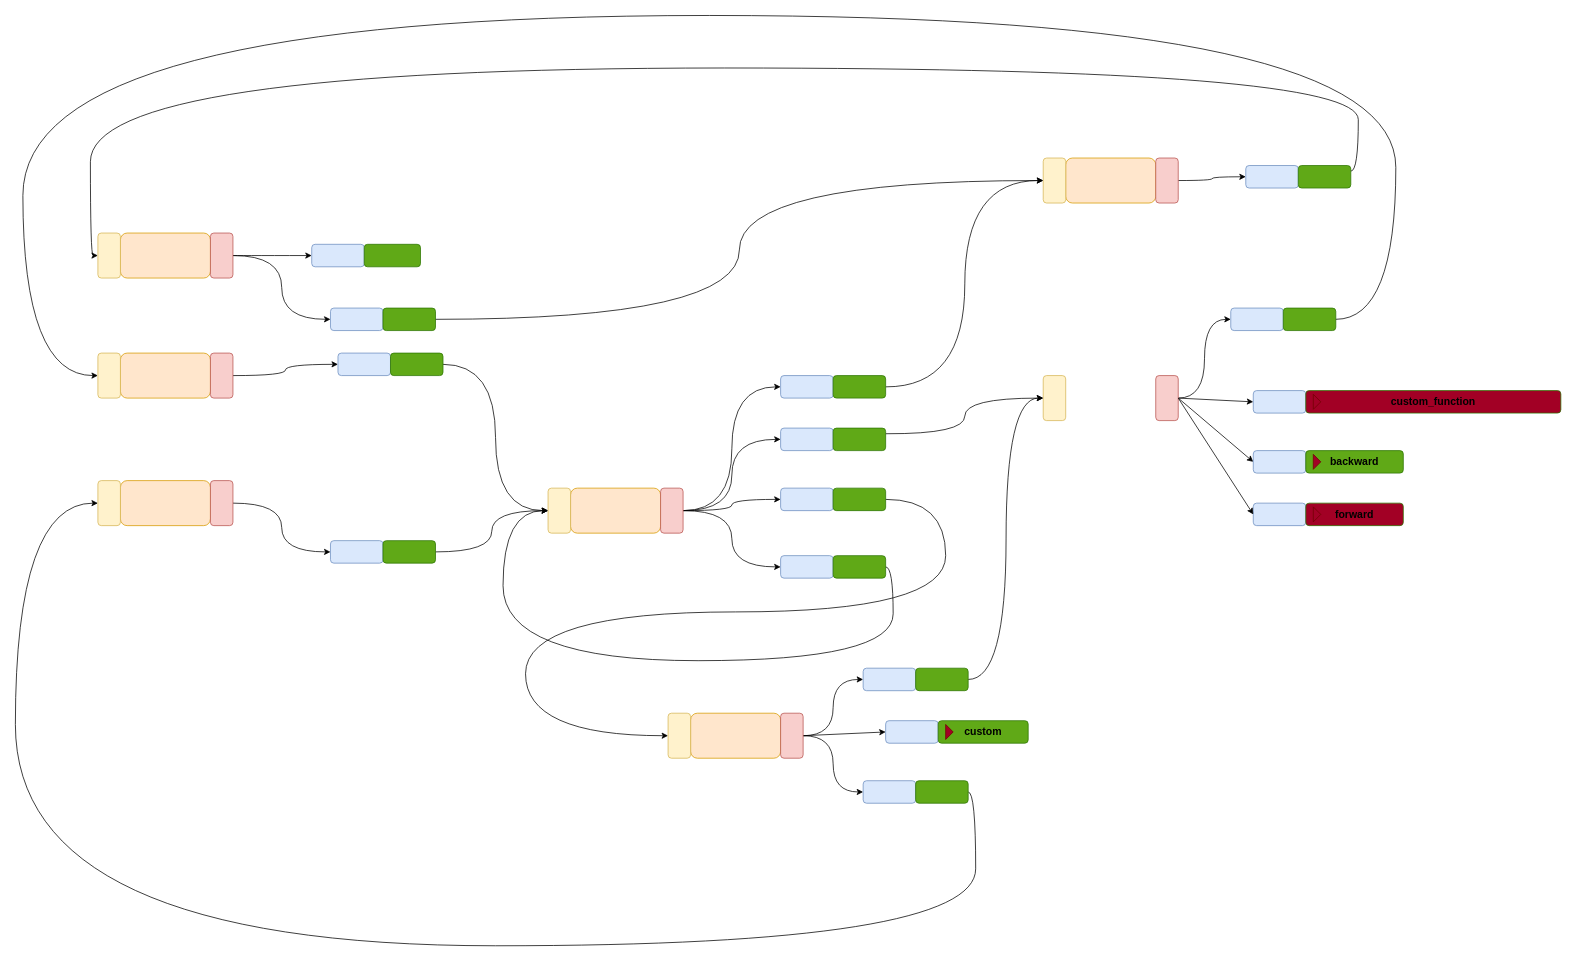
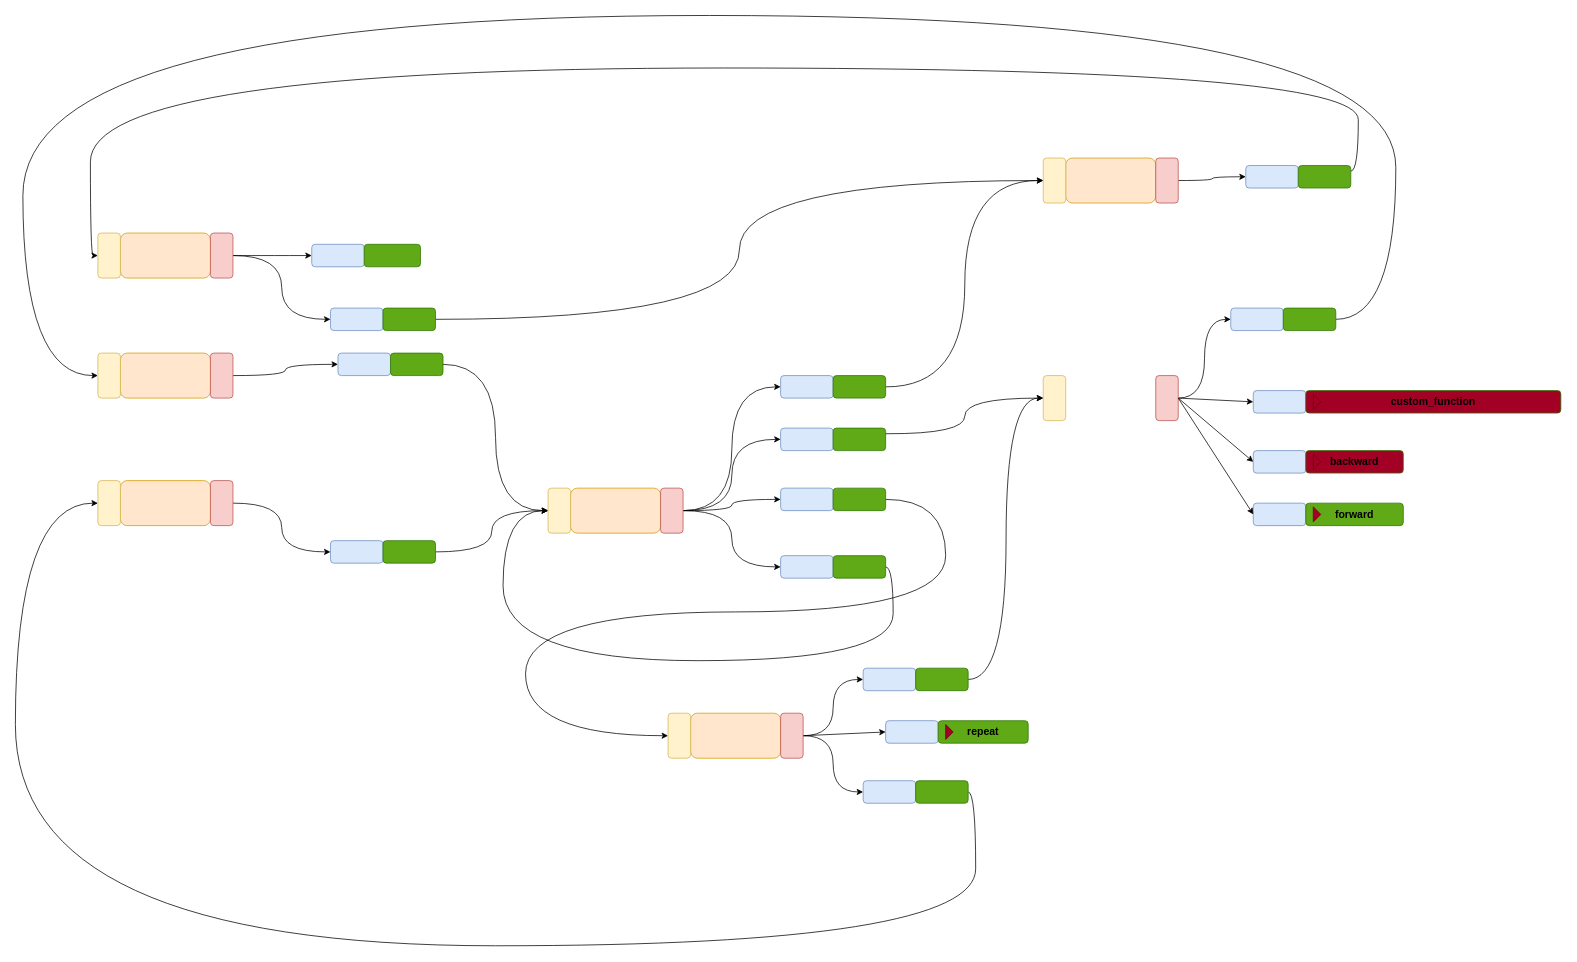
node "backward": fillcolor #60a917 -> #a20025
node "forward": fillcolor #a20025 -> #60a917
node "custom": label "custom" -> "repeat"
